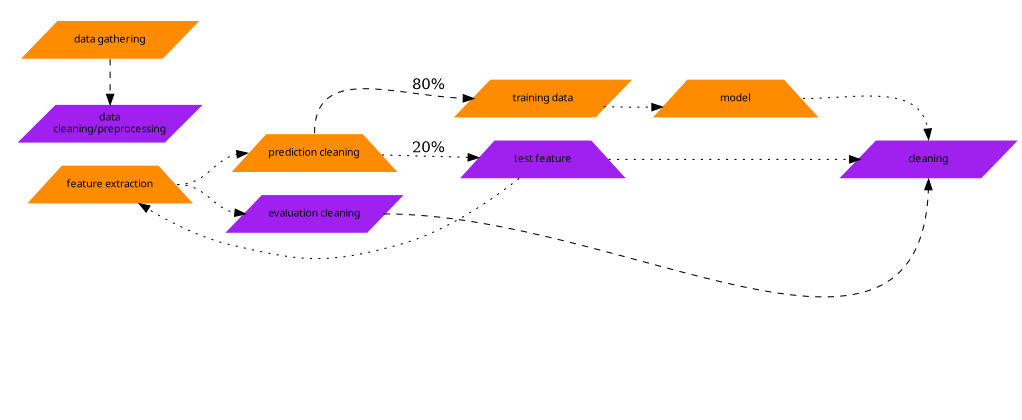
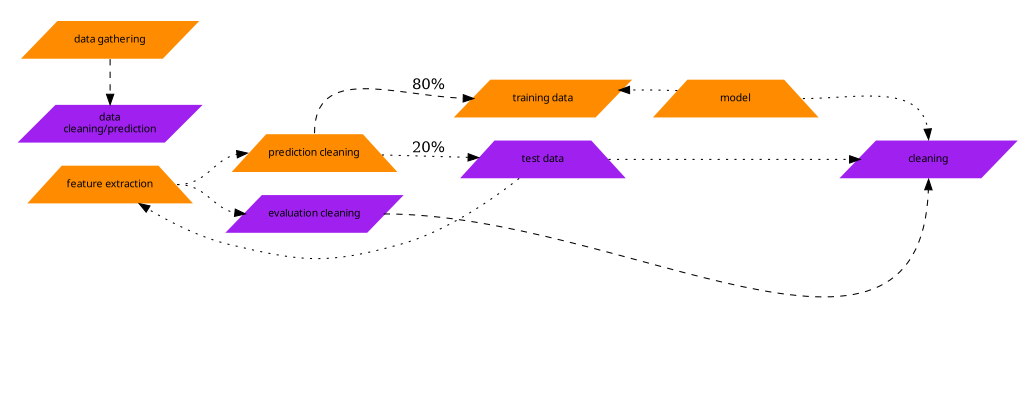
edge "training data" -> "model": reversed
node "data cleaning/preprocessing": label "data cleaning/preprocessing" -> "data cleaning/prediction"
node "test feature": label "test feature" -> "test data"
